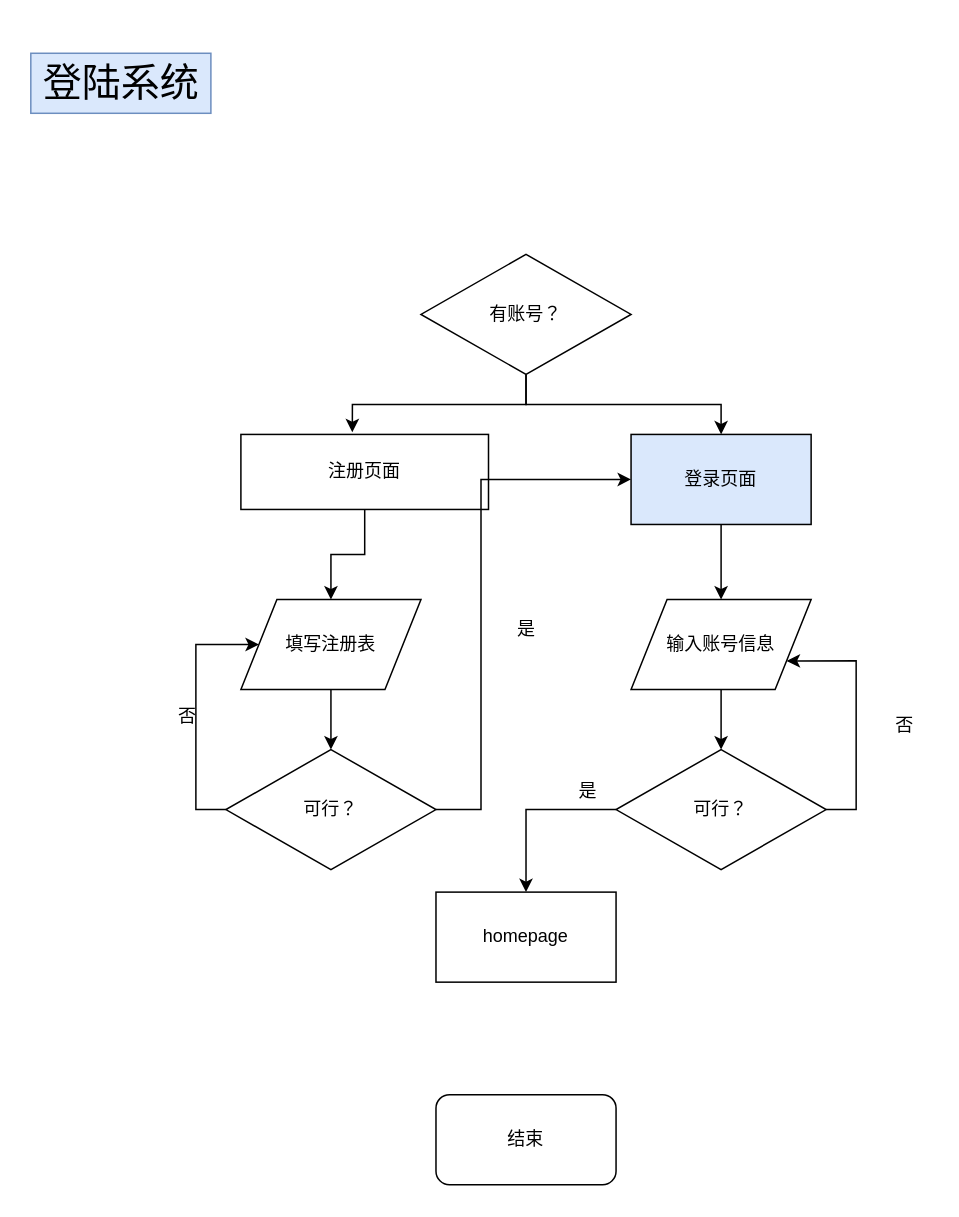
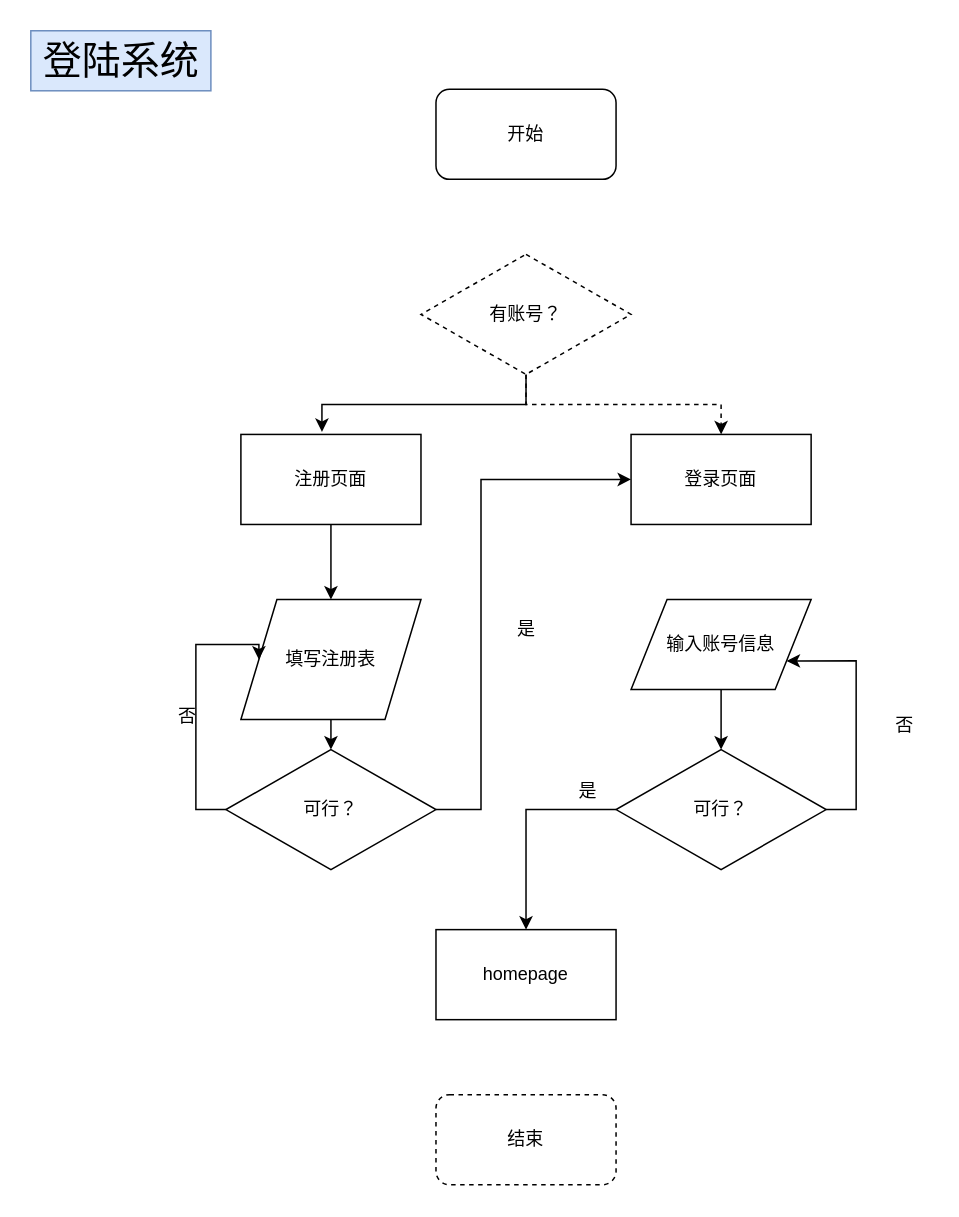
node "登陆系统": moved (121, 83) -> (121, 61)
node "开始": added
node "有账号？": style solid -> dashed
edge "有账号？" -> "登录页面": style solid -> dashed
node "注册页面": size 248x75 -> 180x90
node "登录页面": fillcolor #dae8fc -> #ffffff
edge "登录页面" -> "输入账号信息": removed
node "填写注册表": size 180x90 -> 180x120
node "homepage": moved (526, 937) -> (526, 974)
node "结束": style solid -> dashed
